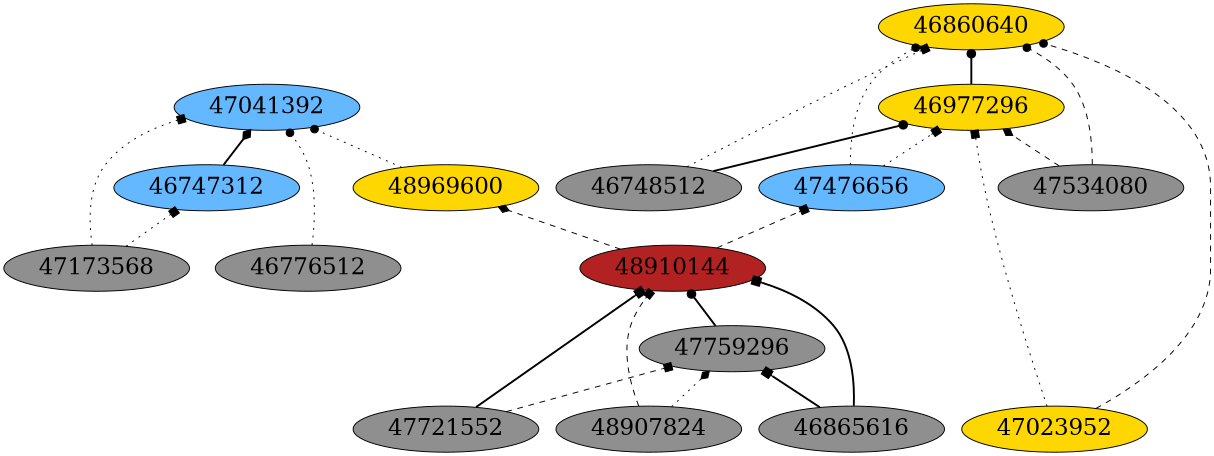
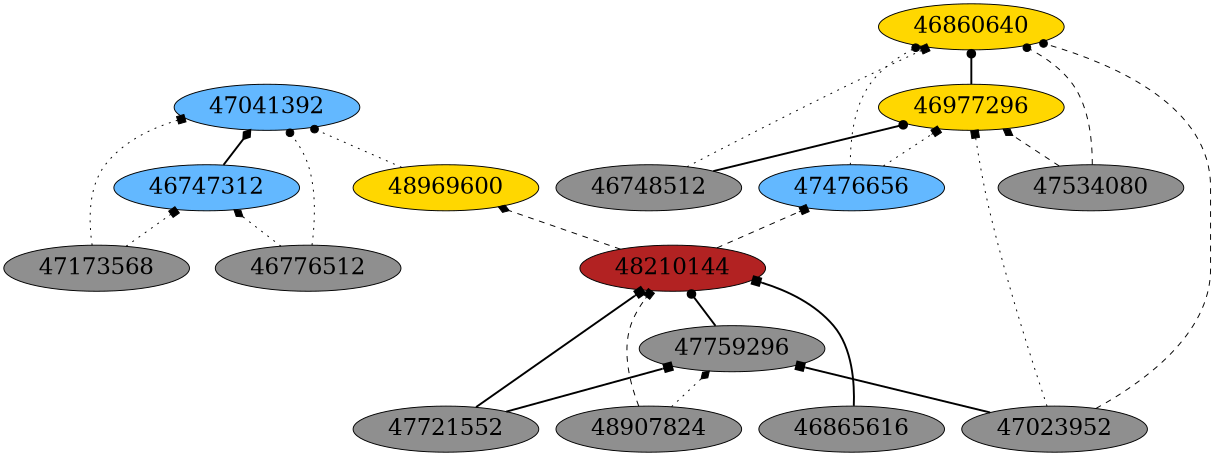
edge "46776512" -> "46747312": added
node "48910144": label "48910144" -> "48210144"
edge "47721552" -> "47759296": style dashed -> bold
edge "46865616" -> "47759296": now "47023952" -> "47759296"
node "47023952": fillcolor gold -> grey56
